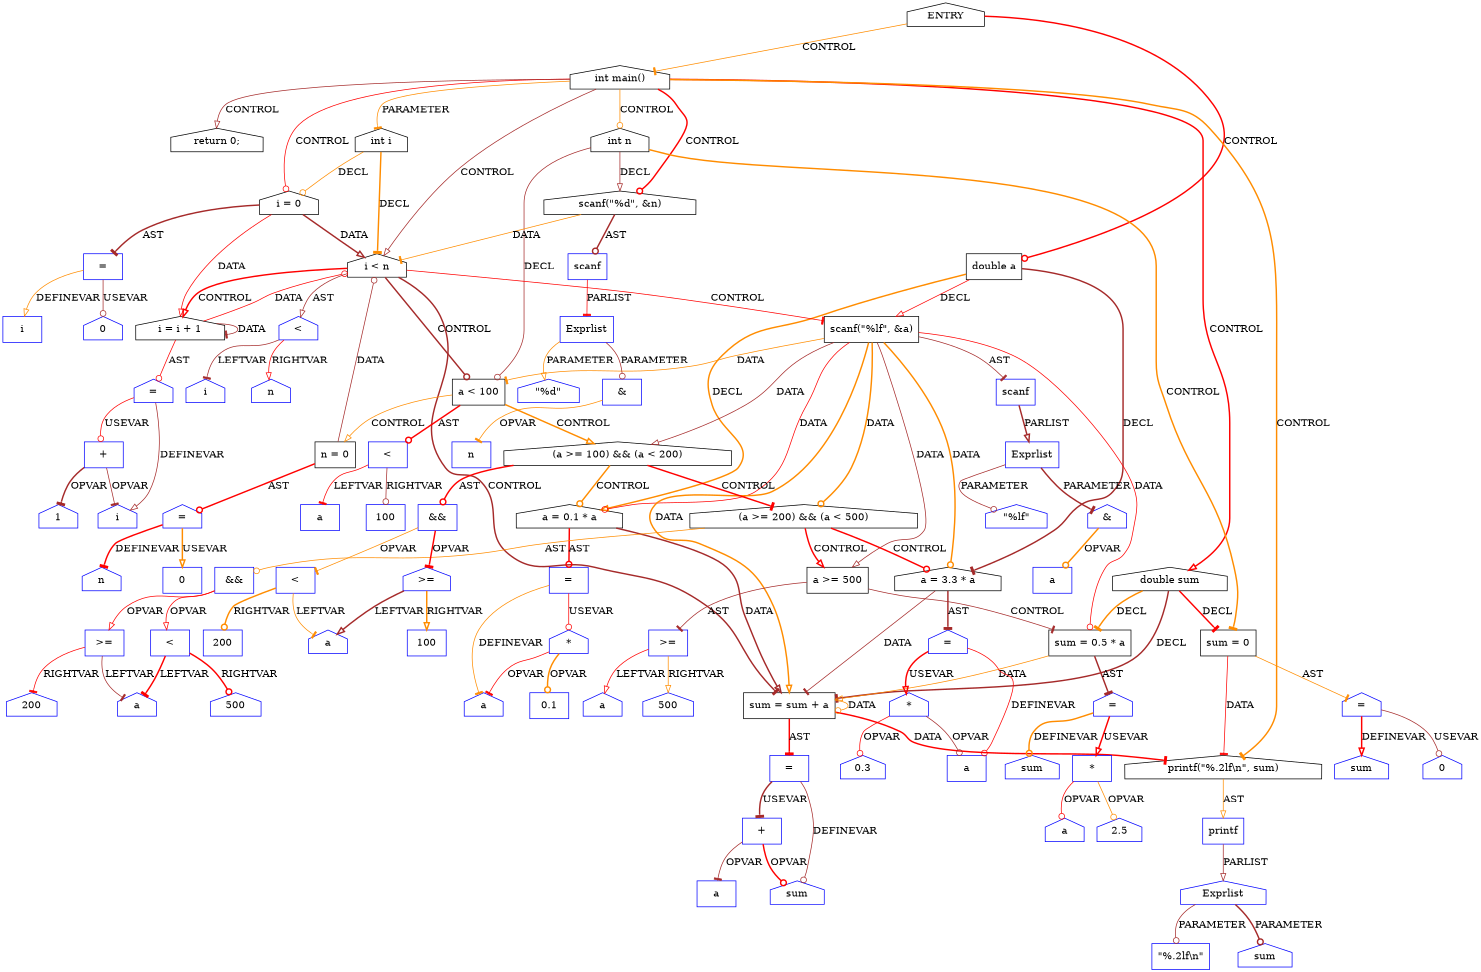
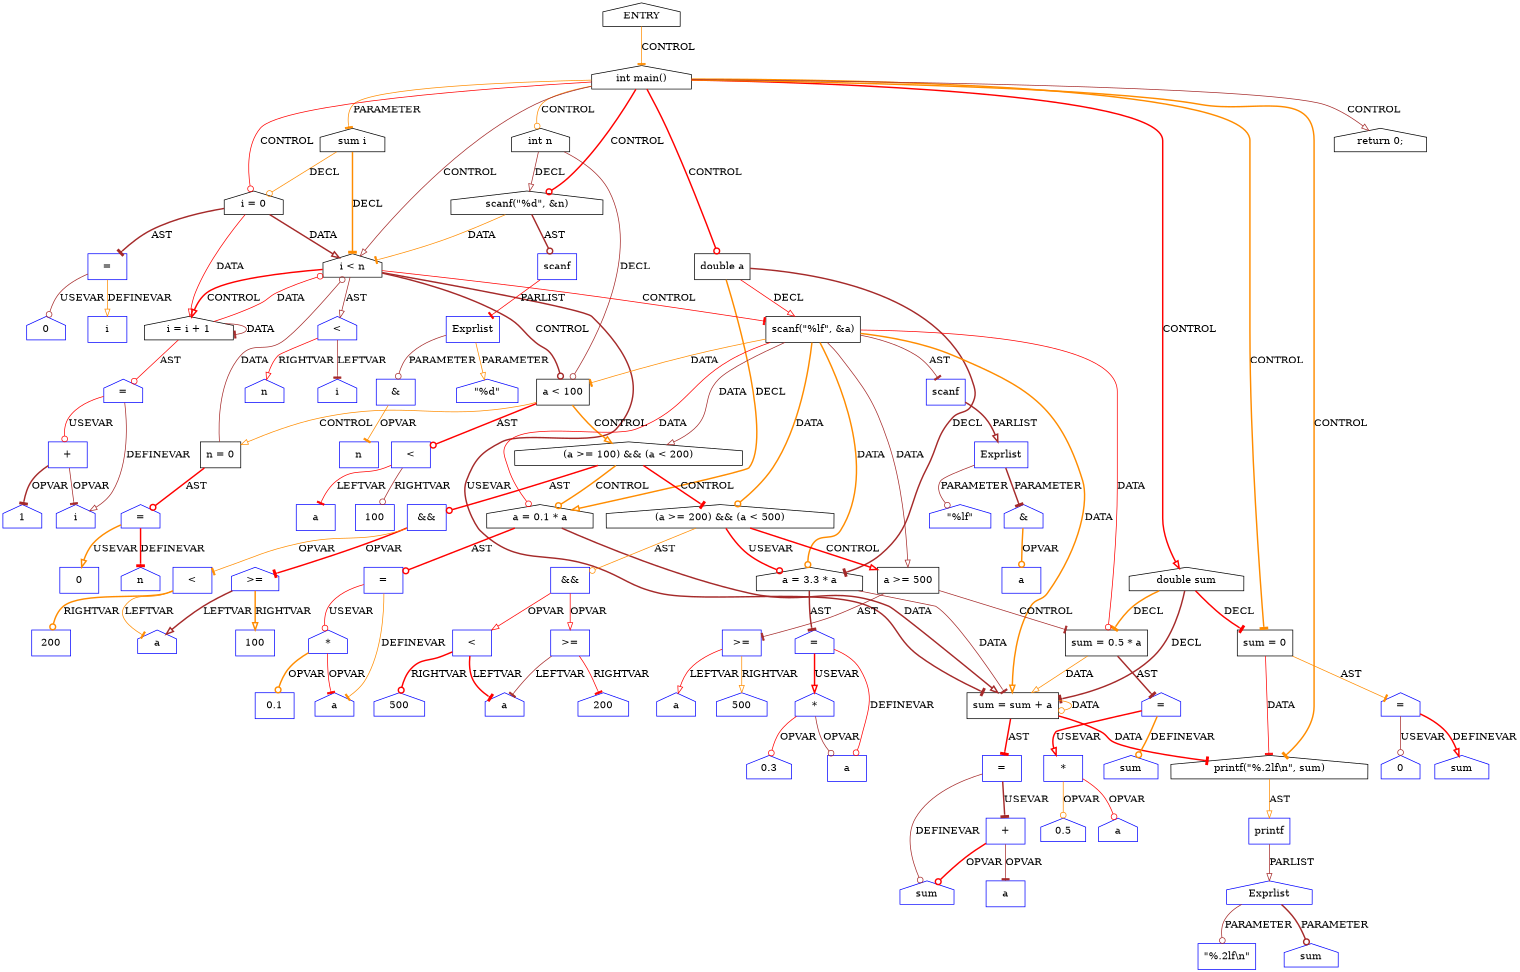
edge "ENTRY" -> "double a": now "int main()" -> "double a"
node "int i": label "int i" -> "sum i"
edge "int n" -> "sum = 0": now "int main()" -> "sum = 0"
edge "i < n" -> "sum = sum + a": label "CONTROL" -> "USEVAR"
edge "(a >= 200) && (a < 500)" -> "a = 3.3 * a": label "CONTROL" -> "USEVAR"
node "2.5": label "2.5" -> "0.5"
